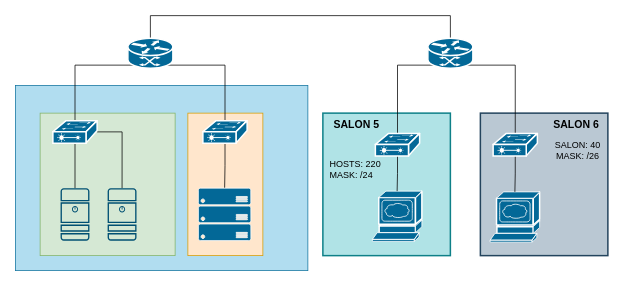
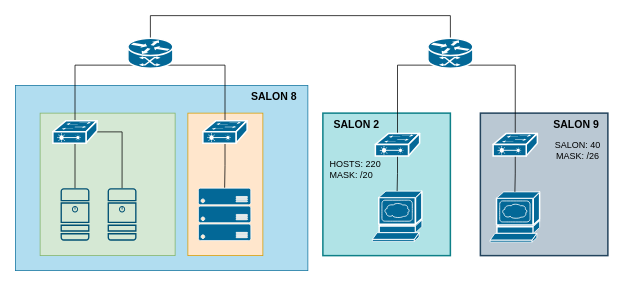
node "SALON 8": added
node "SALON 5": label "SALON 5" -> "SALON 2"
node "SALON 6": label "SALON 6" -> "SALON 9"
node "HOSTS: 220 MASK: /24": label "HOSTS: 220 MASK: /24" -> "HOSTS: 220 MASK: /20"
